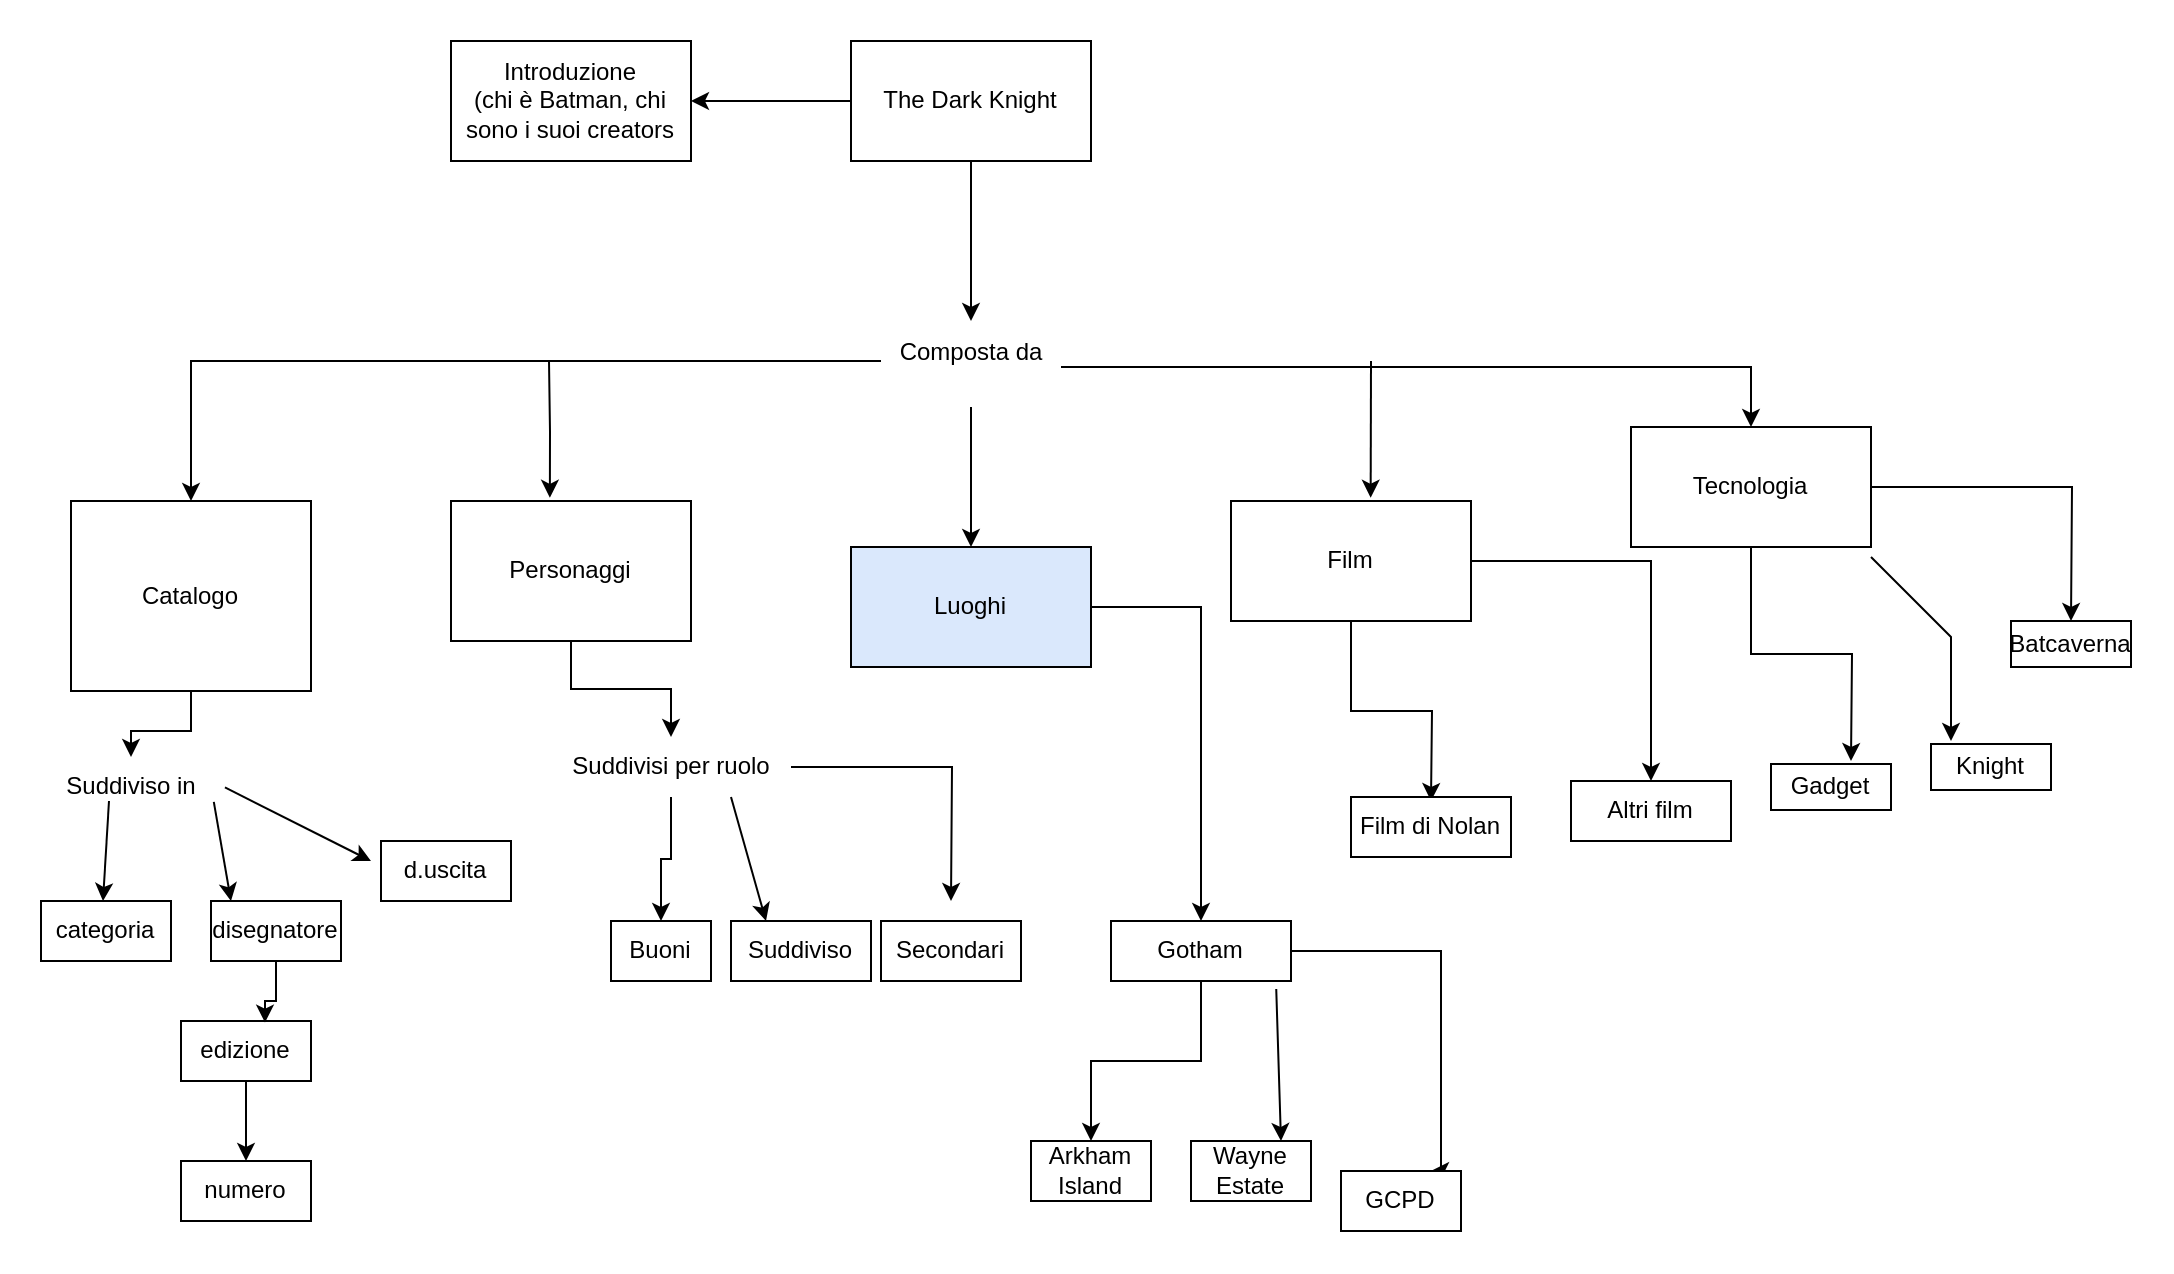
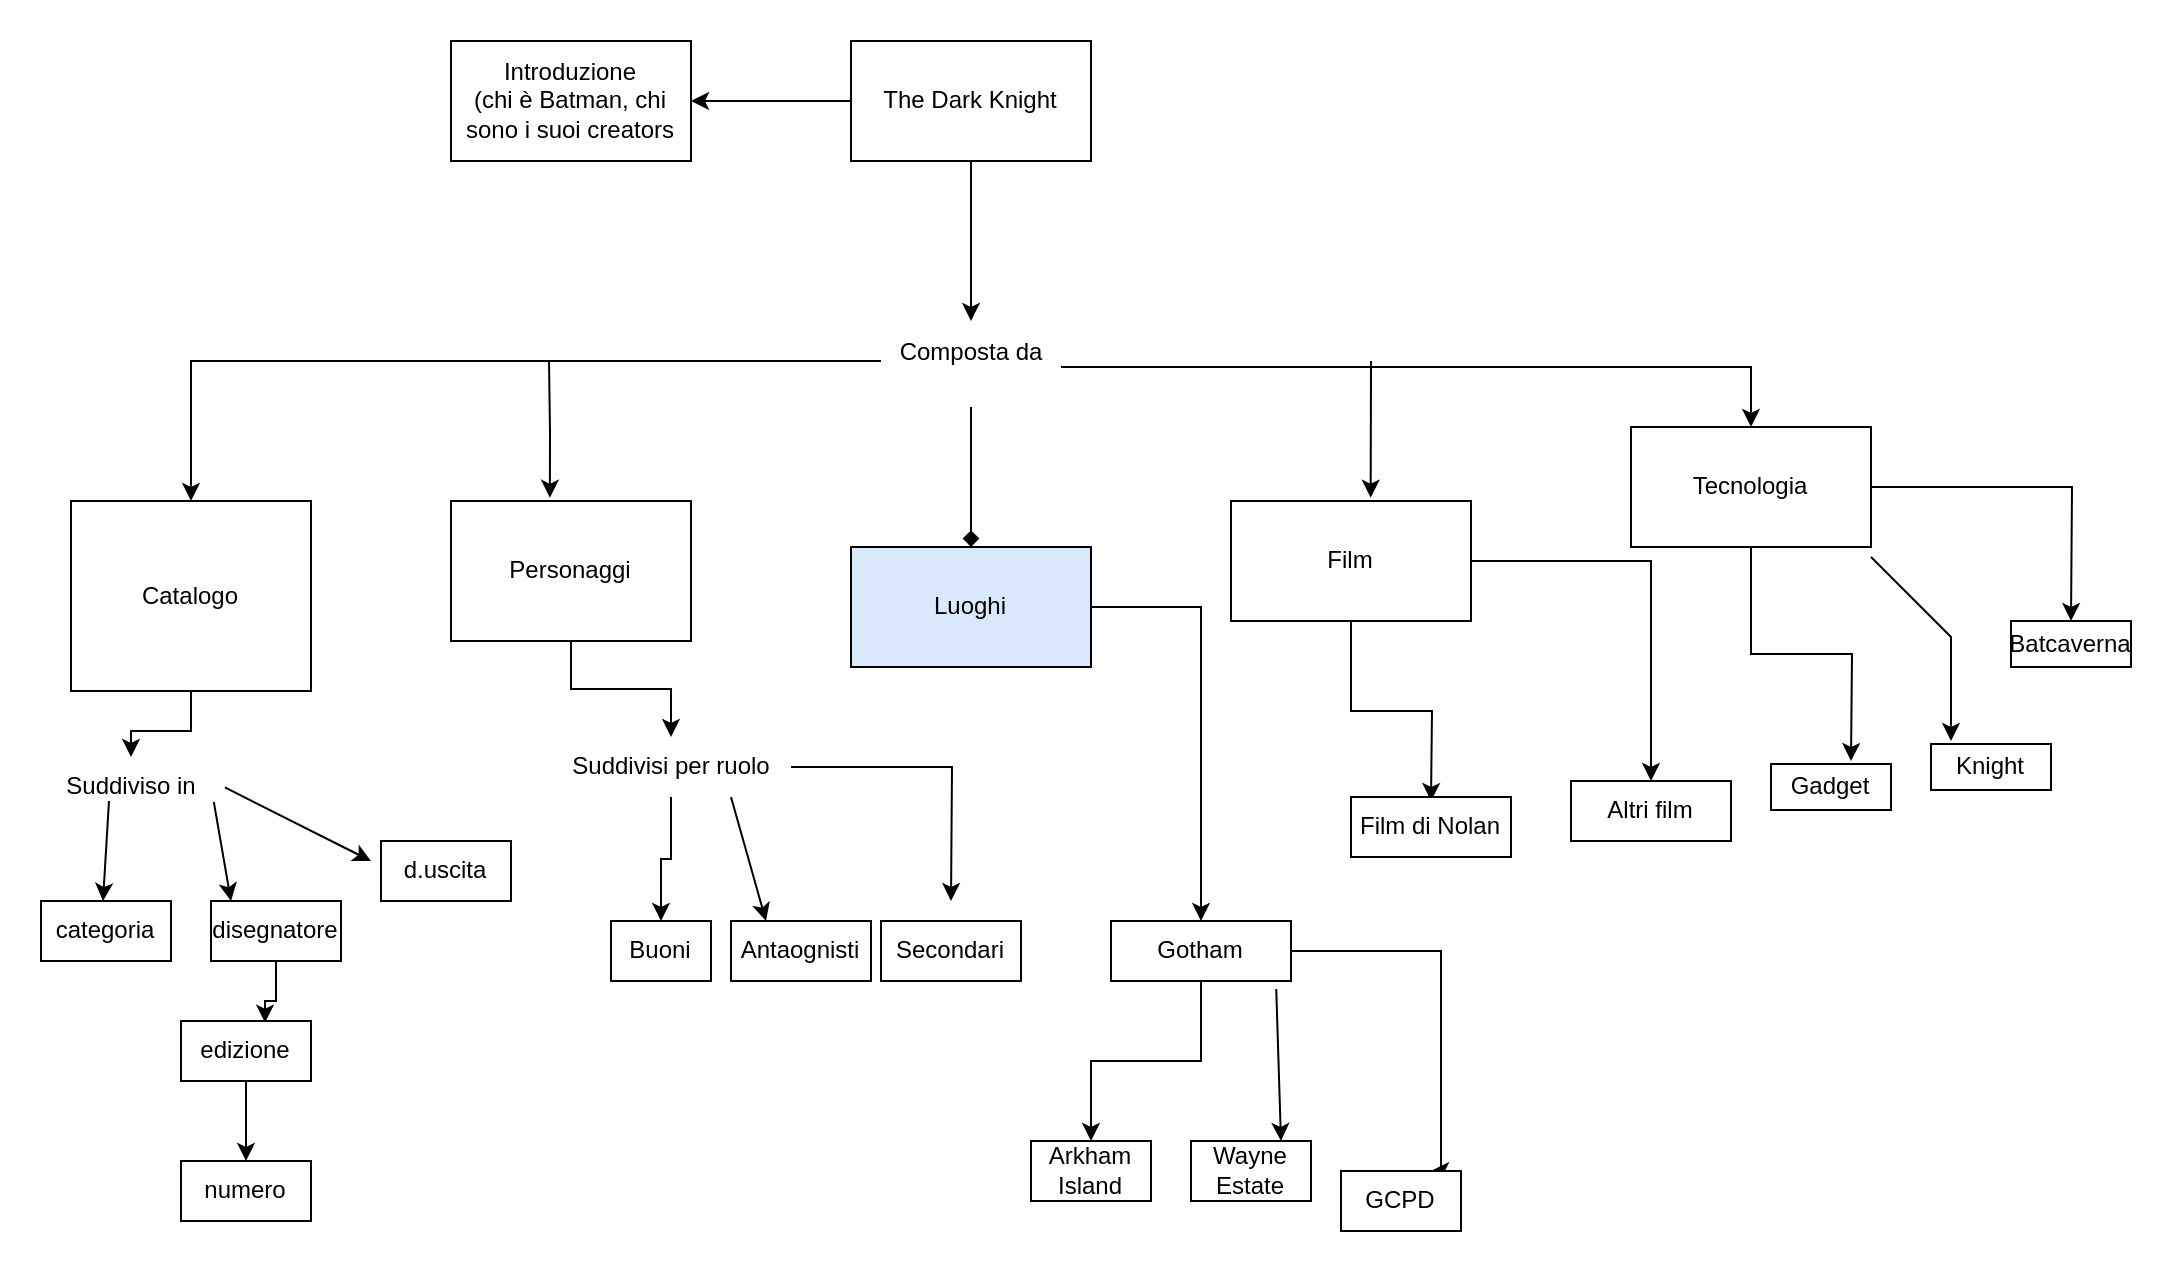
edge "Composta da" -> "Luoghi": arrowhead classic -> diamond
node "Suddiviso": label "Suddiviso" -> "Antaognisti"
